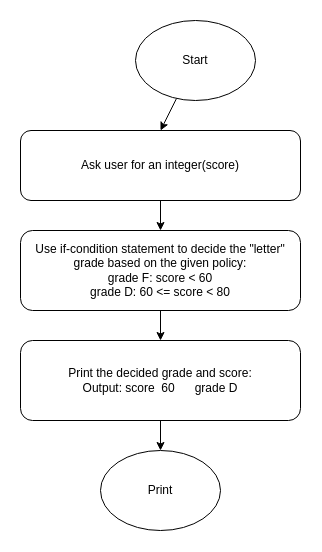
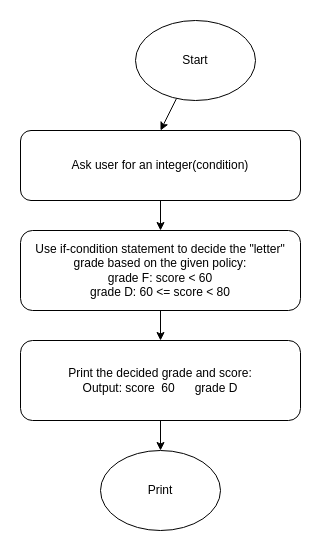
node "Ask user for an integer(score)": label "Ask user for an integer(score)" -> "Ask user for an integer(condition)"
